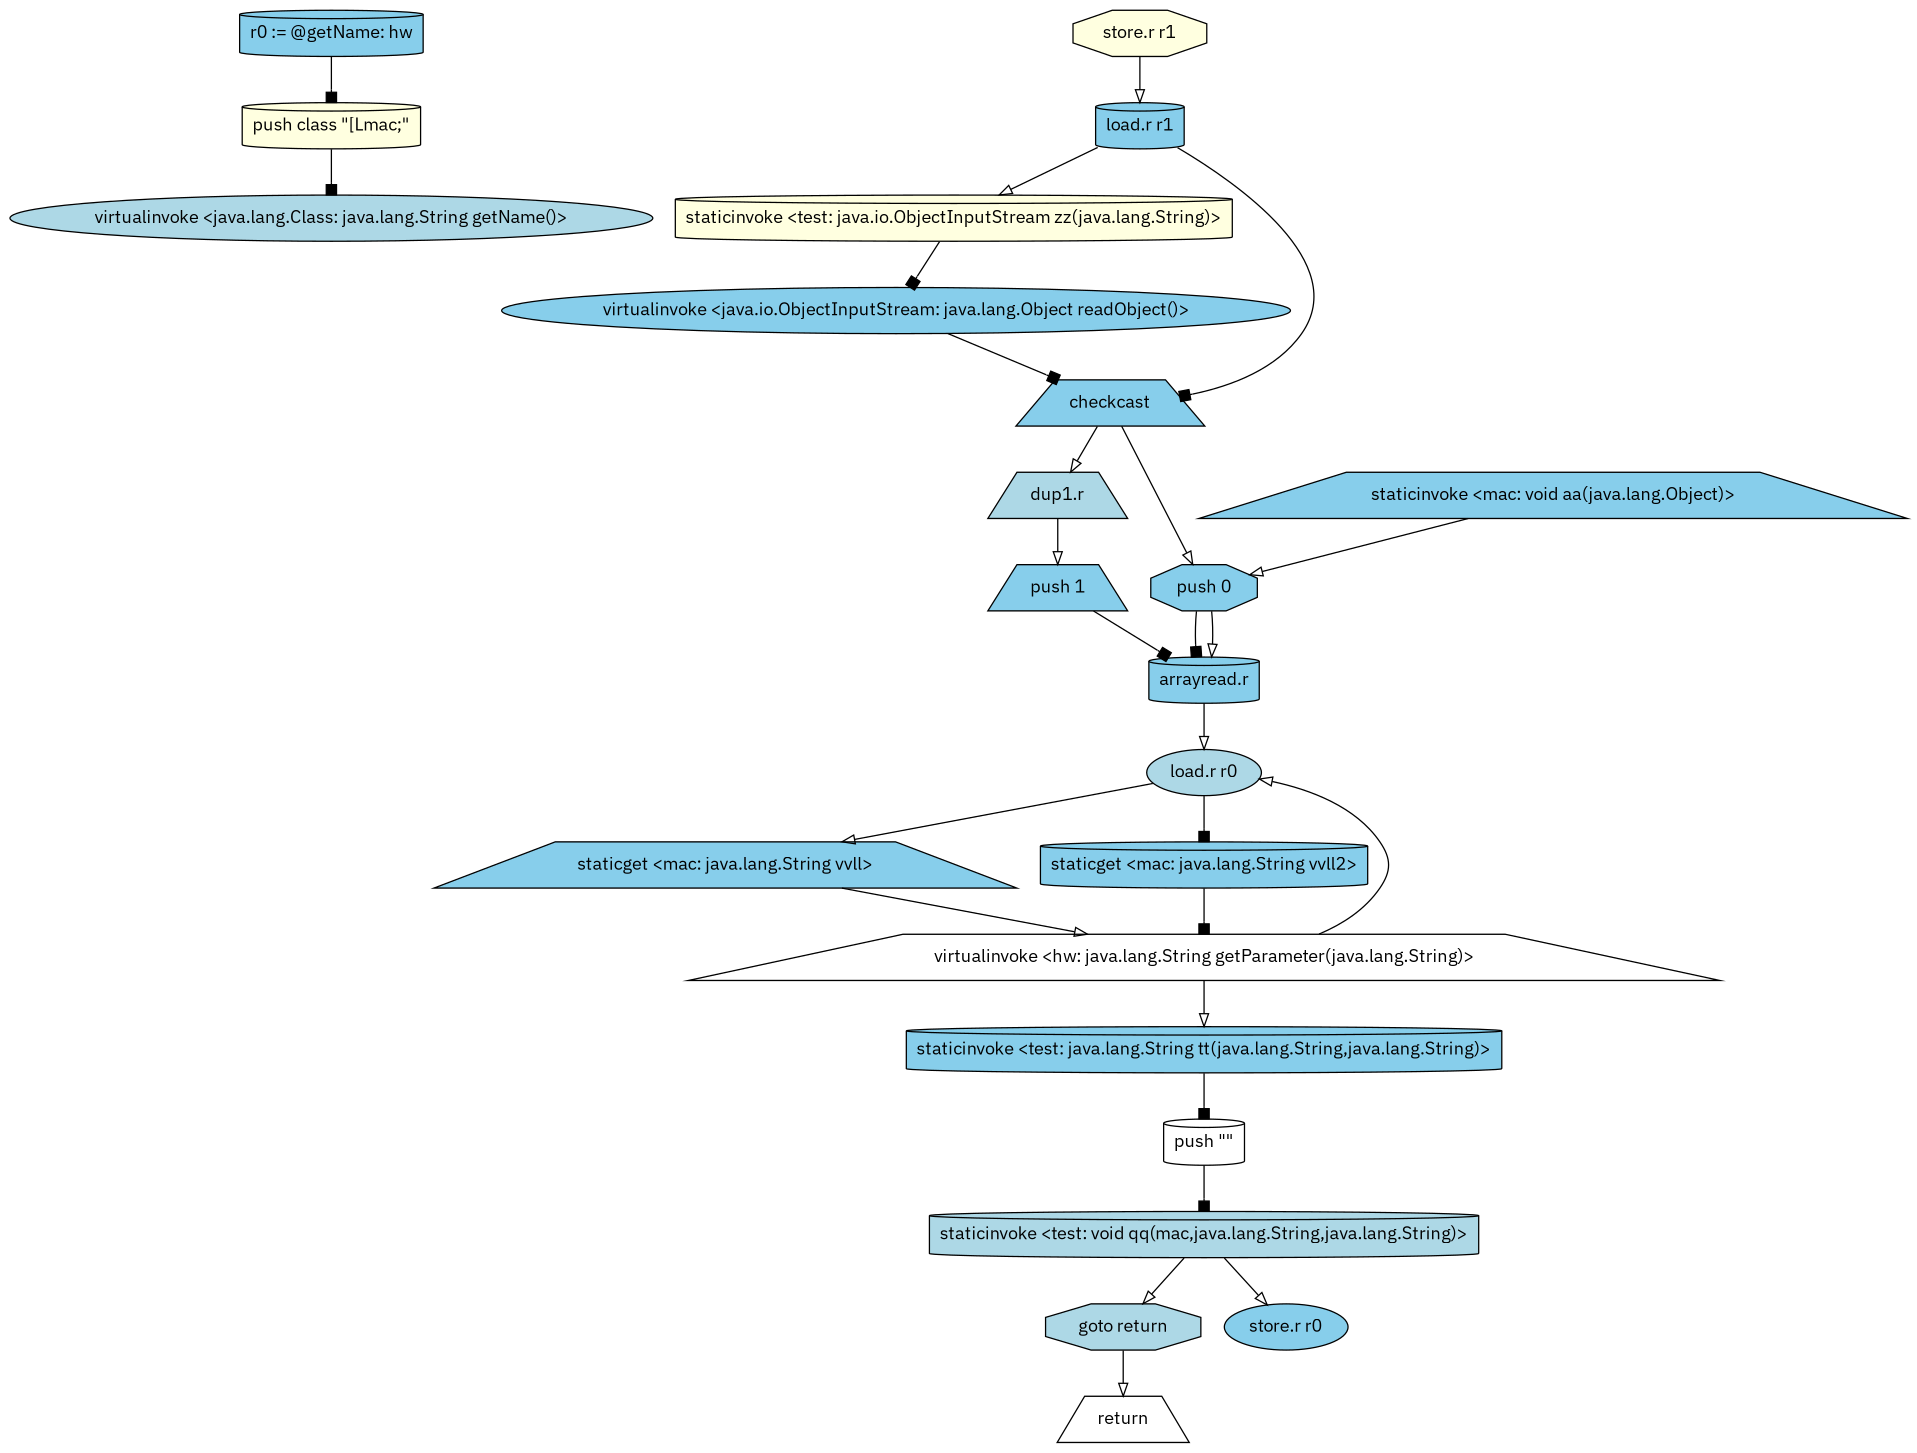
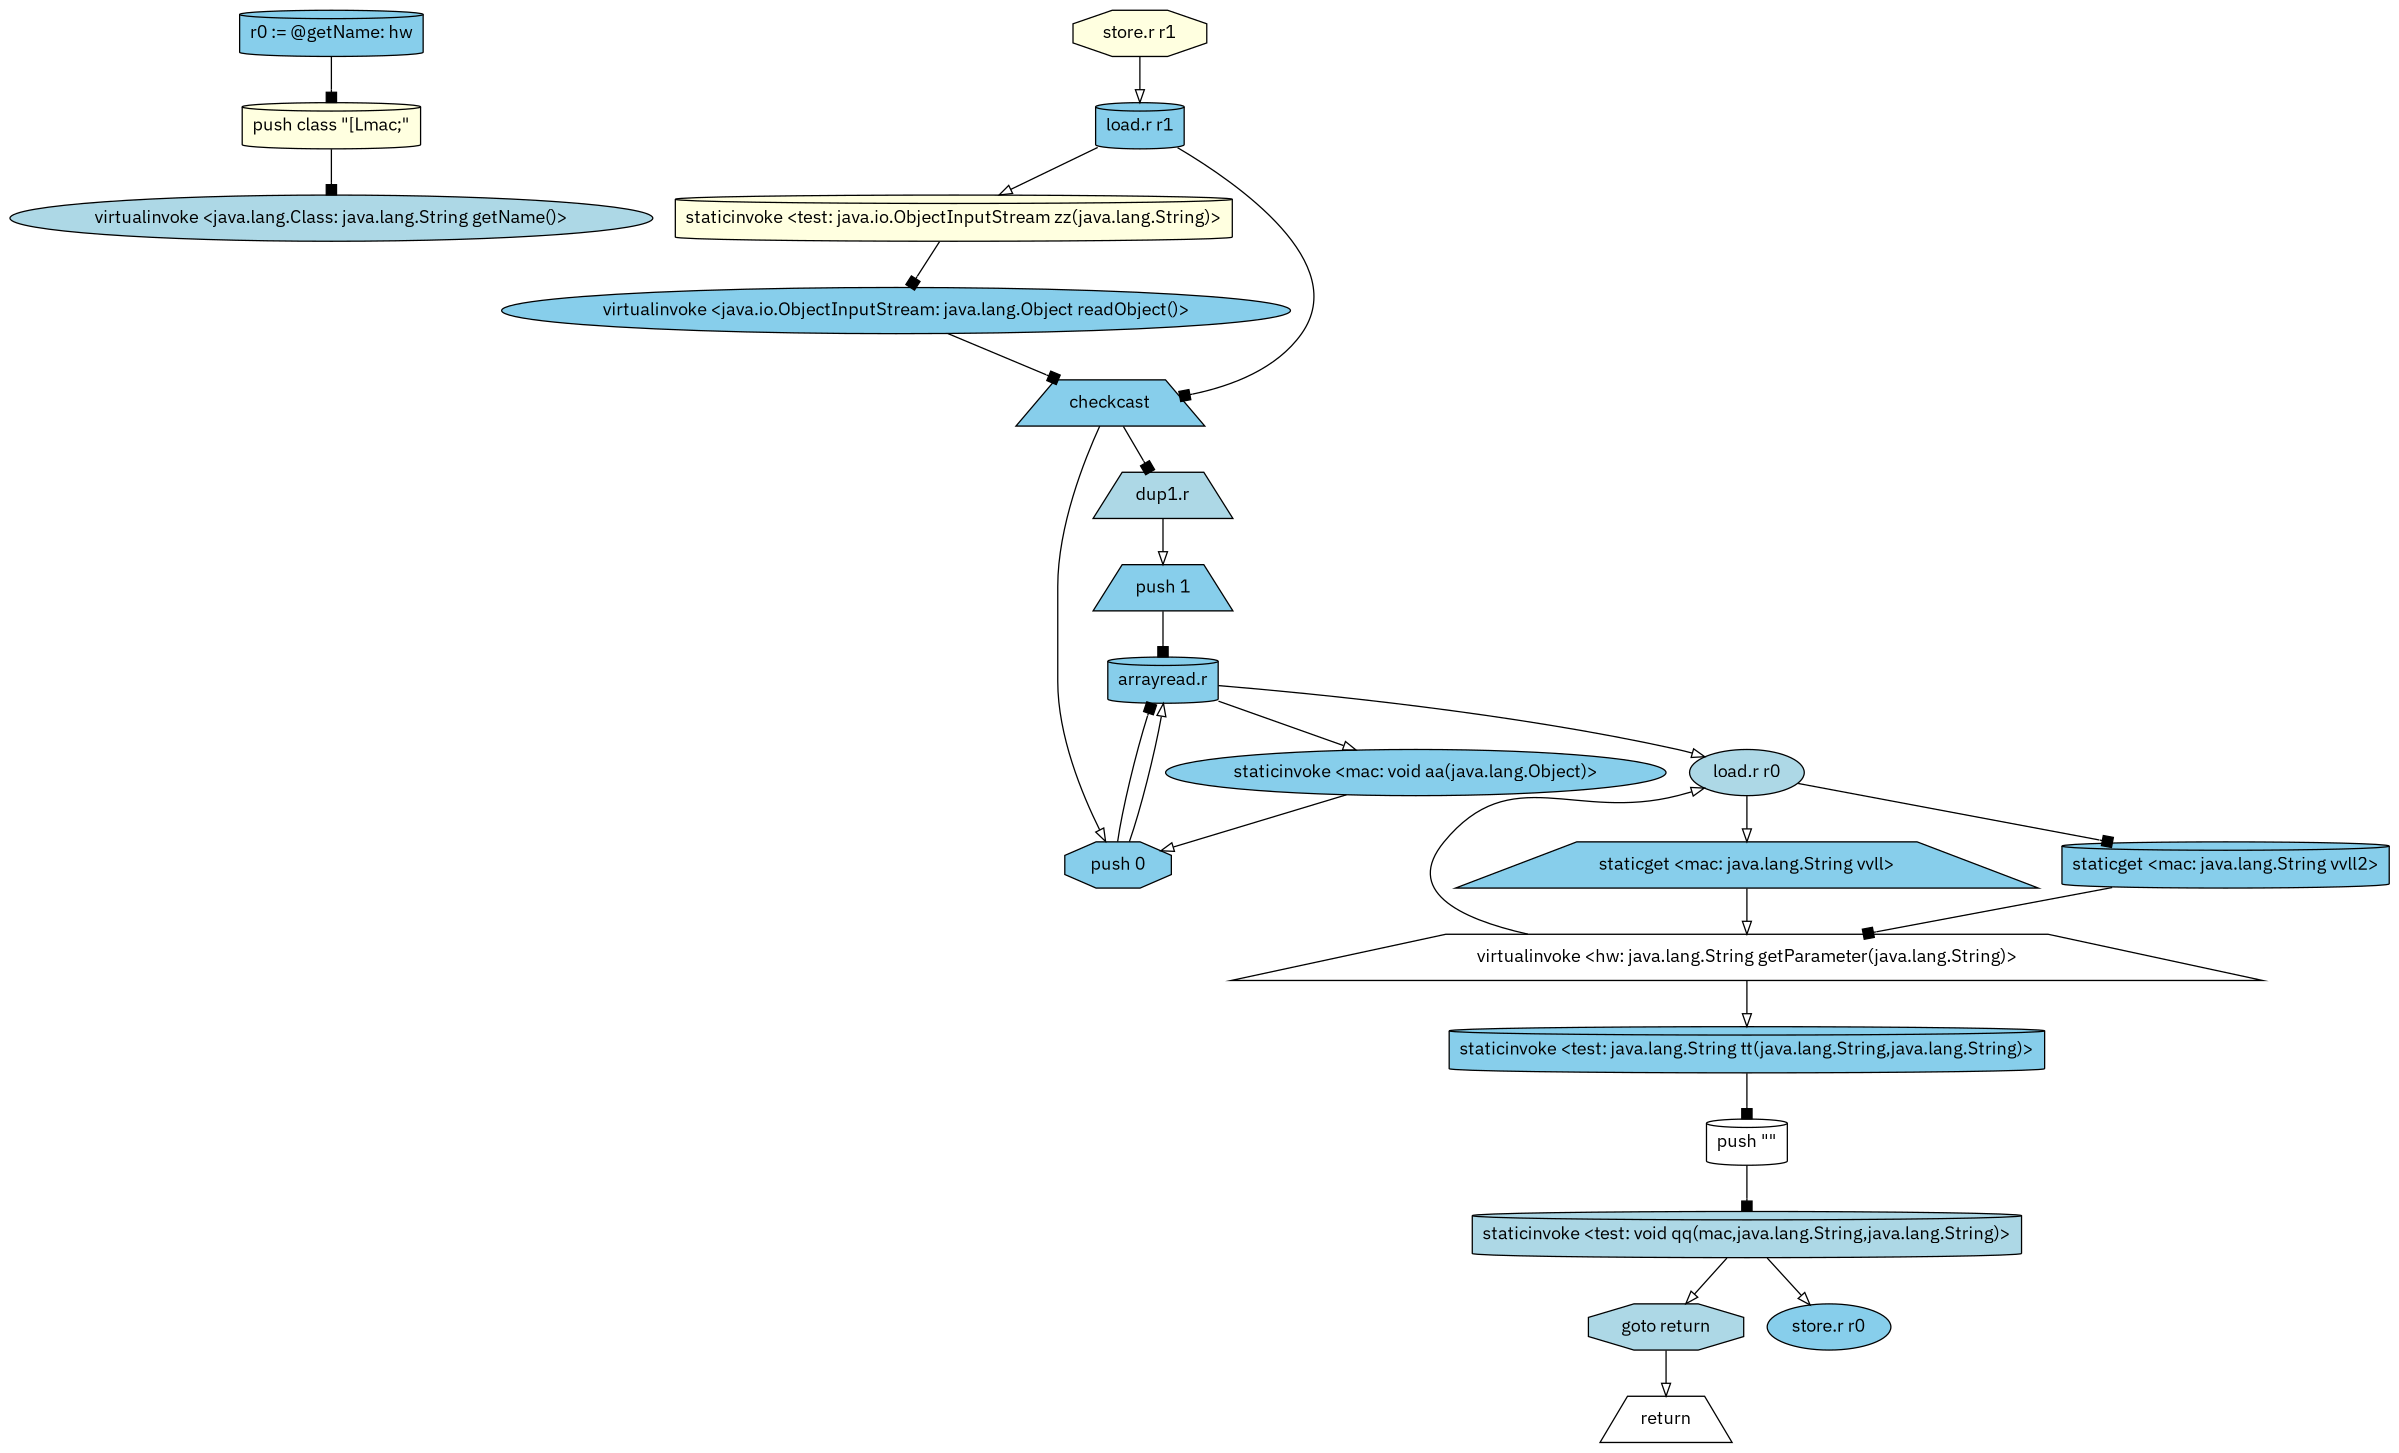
edge "checkcast" -> "dup1.r": arrowhead onormal -> box
node "staticinvoke <mac: void aa(java.lang.Object)>": shape trapezium -> ellipse
edge "arrayread.r" -> "staticinvoke <mac: void aa(java.lang.Object)>": added
